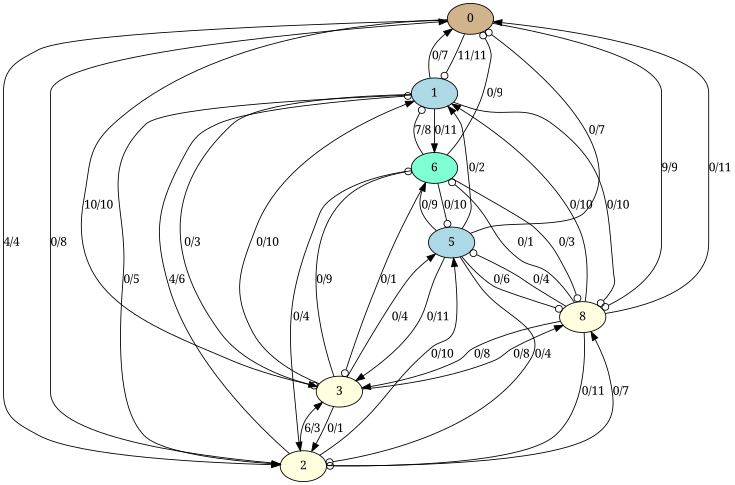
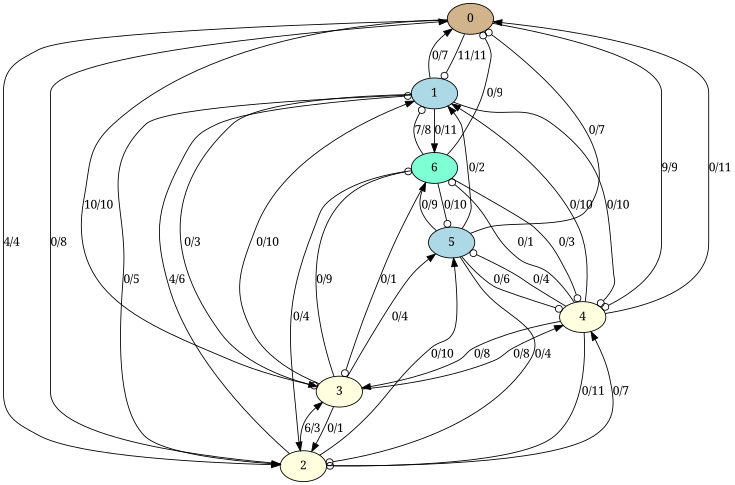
node "8": label "8" -> "4"
edge "5" -> "3": removed, label "0/11"
